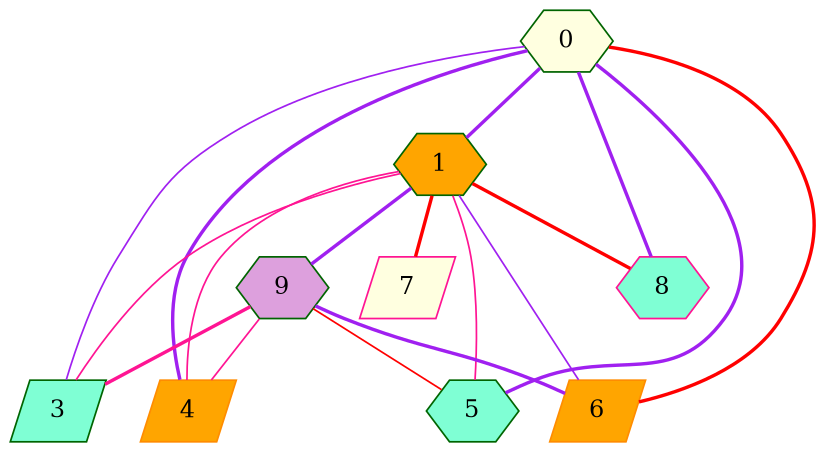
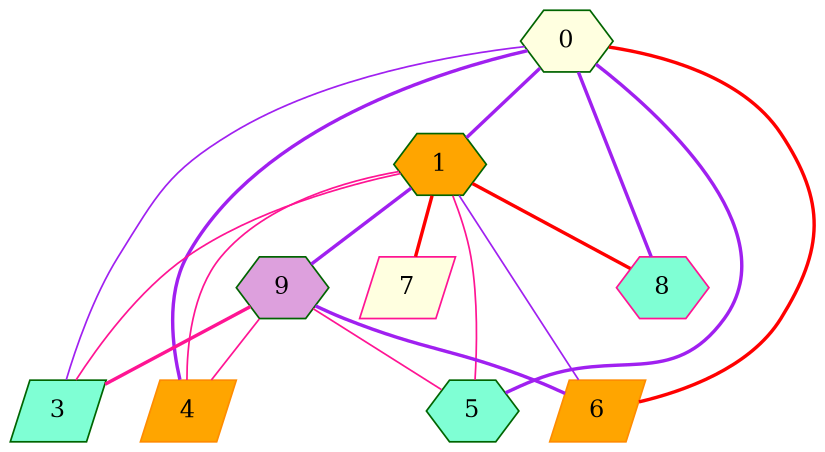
edge "9" -- "5": color red -> deeppink
